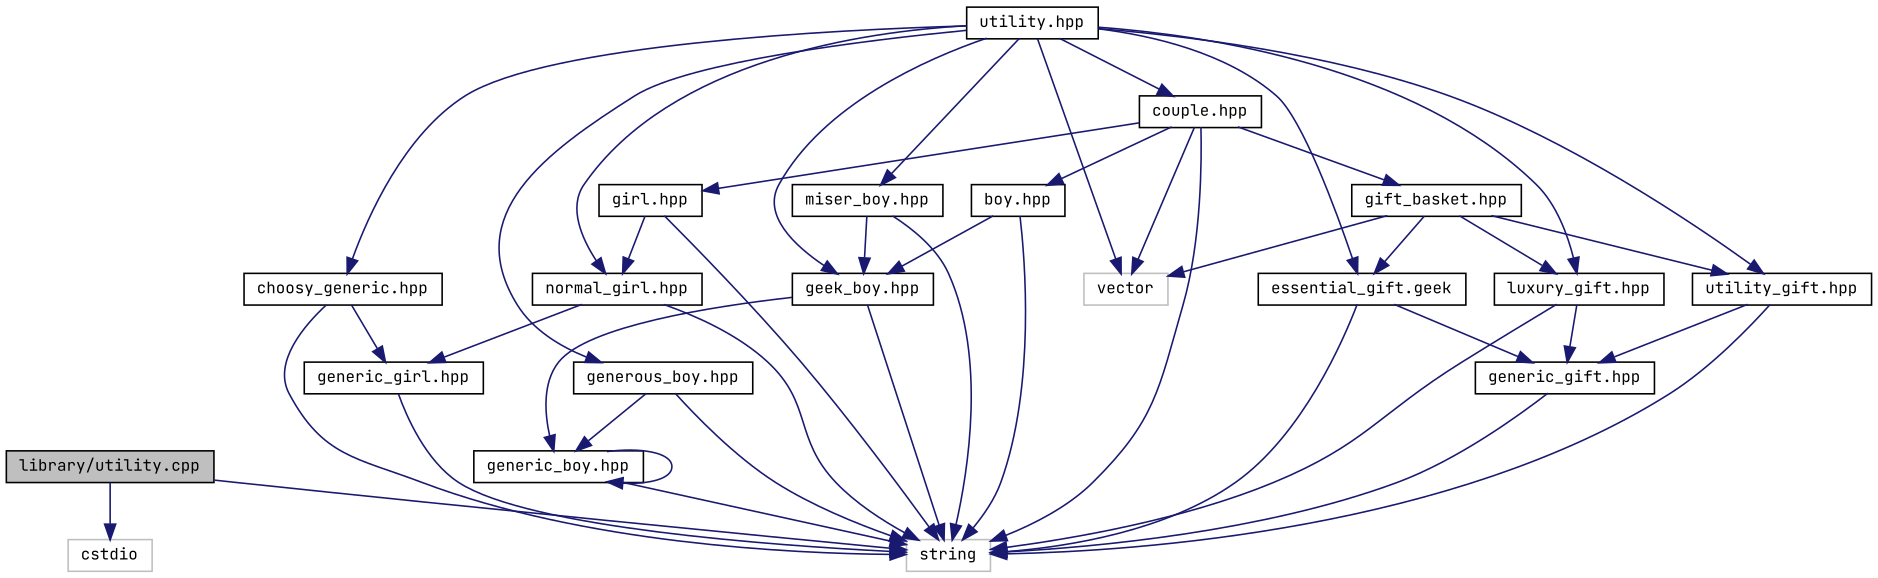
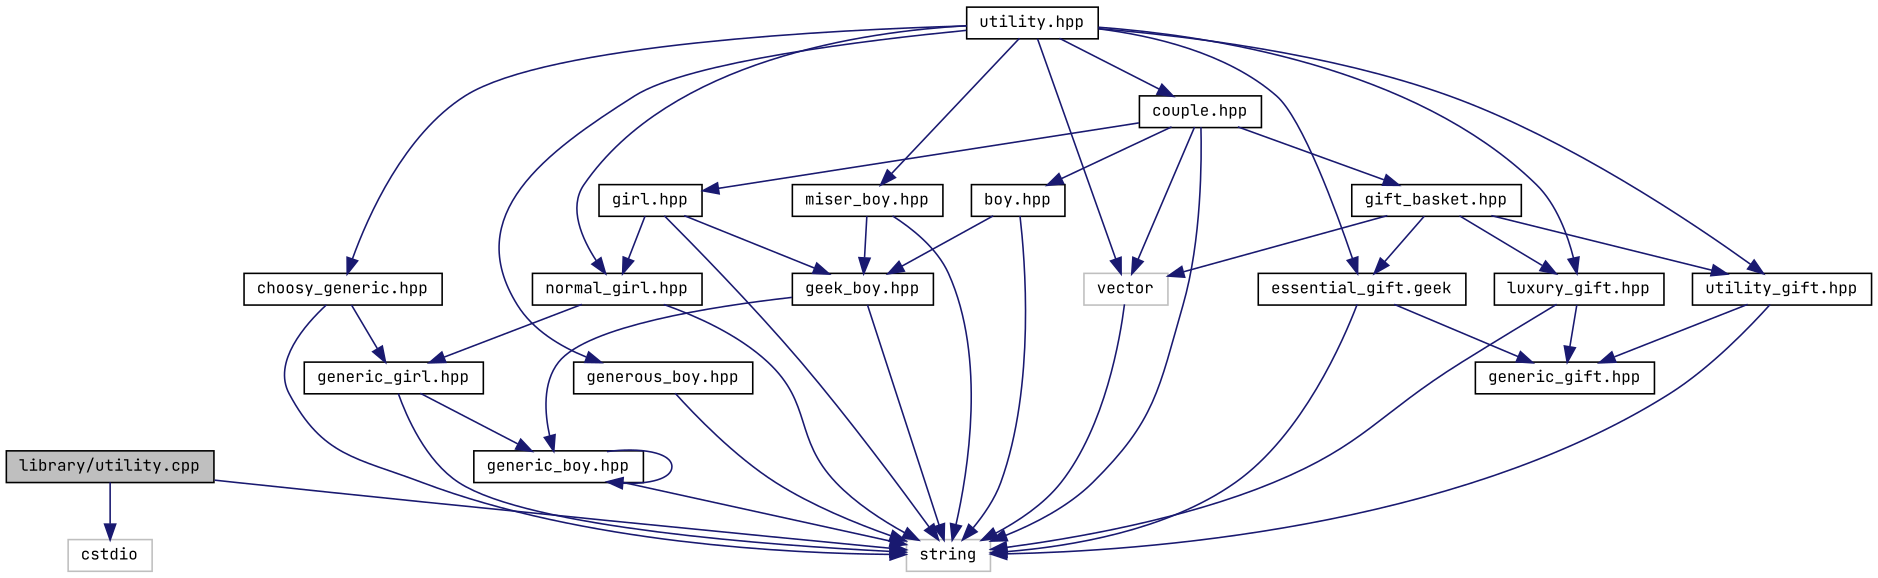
edge "utility.hpp" -> "geek_boy.hpp": now "girl.hpp" -> "geek_boy.hpp"
edge "generous_boy.hpp" -> "generic_boy.hpp": now "generic_girl.hpp" -> "generic_boy.hpp"
edge "generic_gift.hpp" -> "string": now "vector" -> "string"
